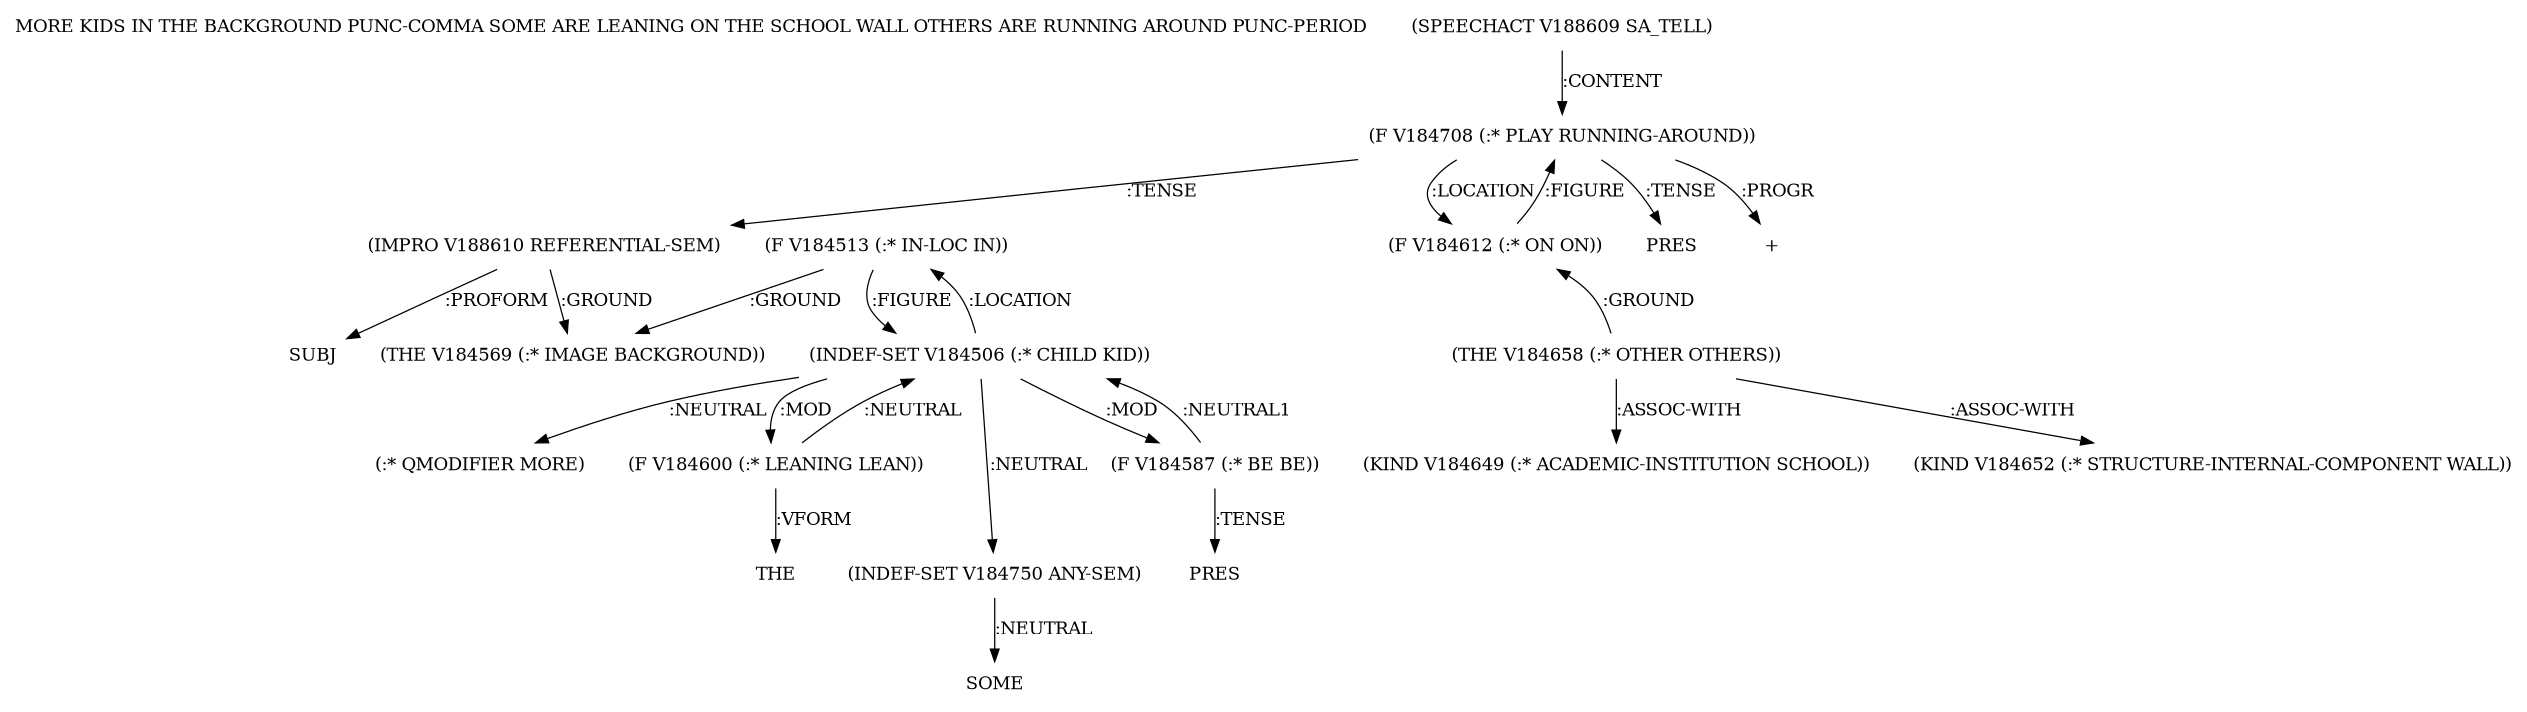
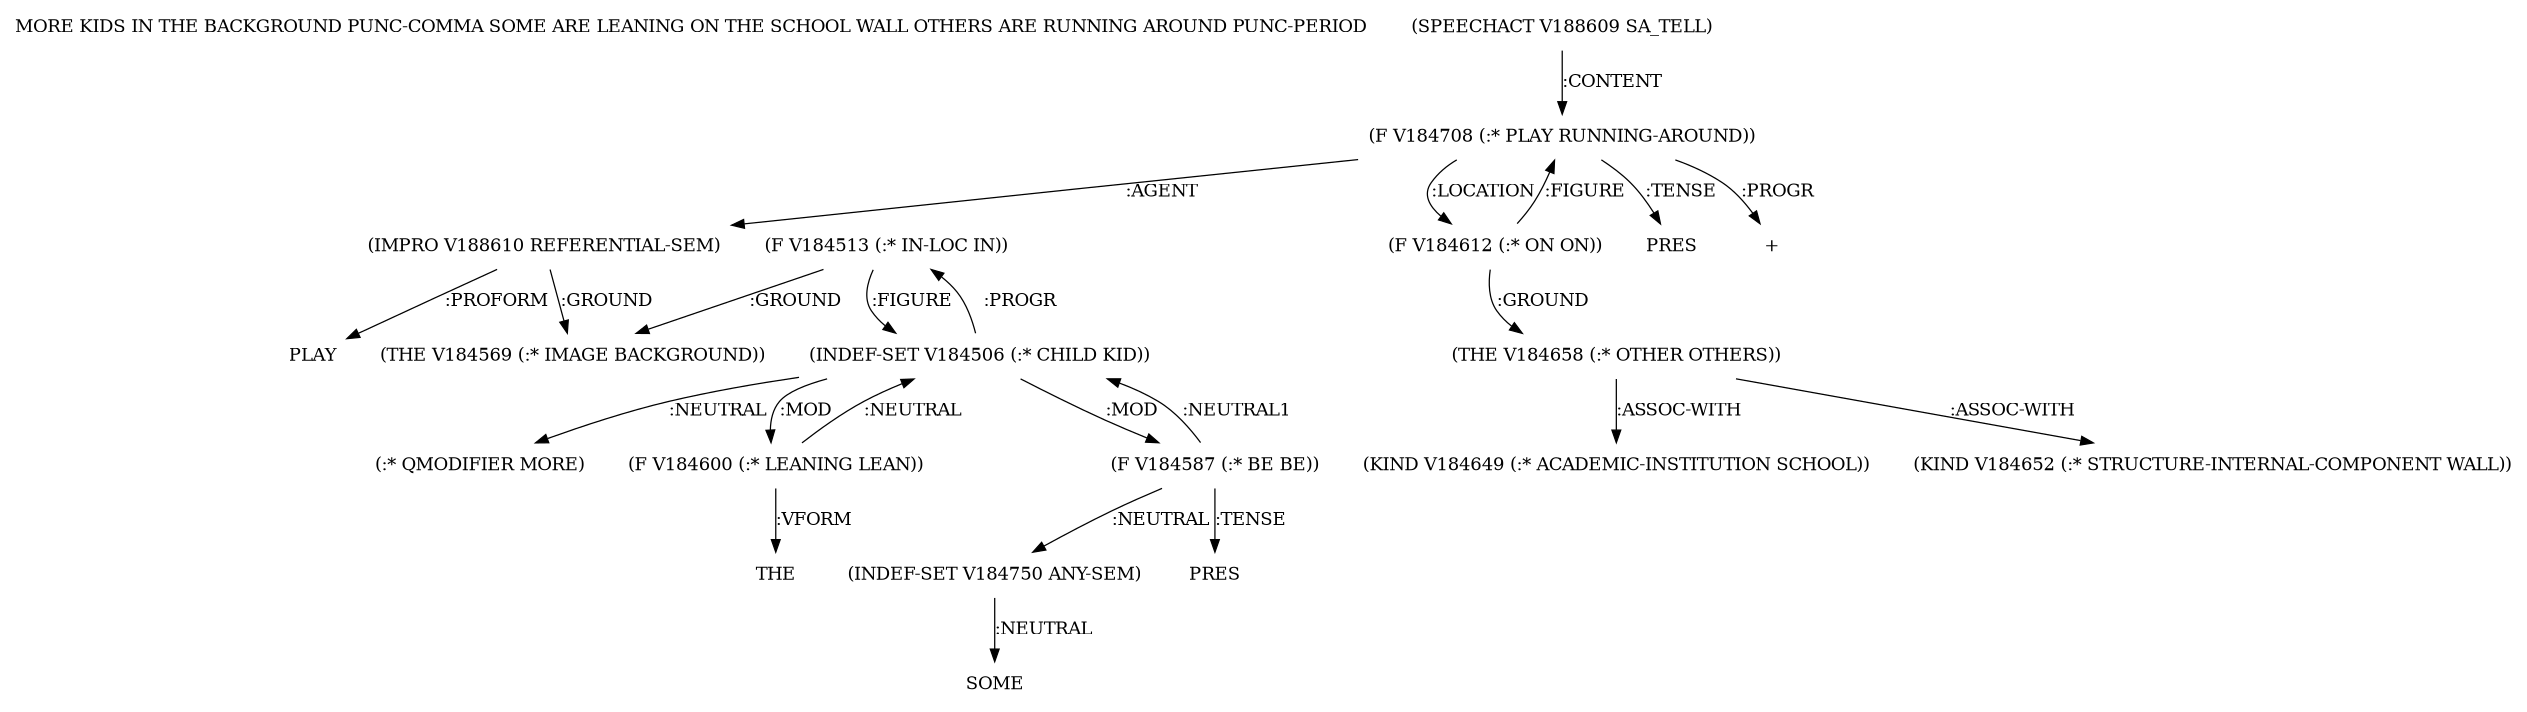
edge "(F V184708 (:* PLAY RUNNING-AROUND))" -> "(IMPRO V188610 REFERENTIAL-SEM)": label ":TENSE" -> ":AGENT"
edge "(THE V184658 (:* OTHER OTHERS))" -> "(F V184612 (:* ON ON))": reversed
edge "(INDEF-SET V184506 (:* CHILD KID))" -> "(F V184513 (:* IN-LOC IN))": label ":LOCATION" -> ":PROGR"
node "SUBJ": label "SUBJ" -> "PLAY"
edge "(INDEF-SET V184506 (:* CHILD KID))" -> "(INDEF-SET V184750 ANY-SEM)": now "(F V184587 (:* BE BE))" -> "(INDEF-SET V184750 ANY-SEM)"
